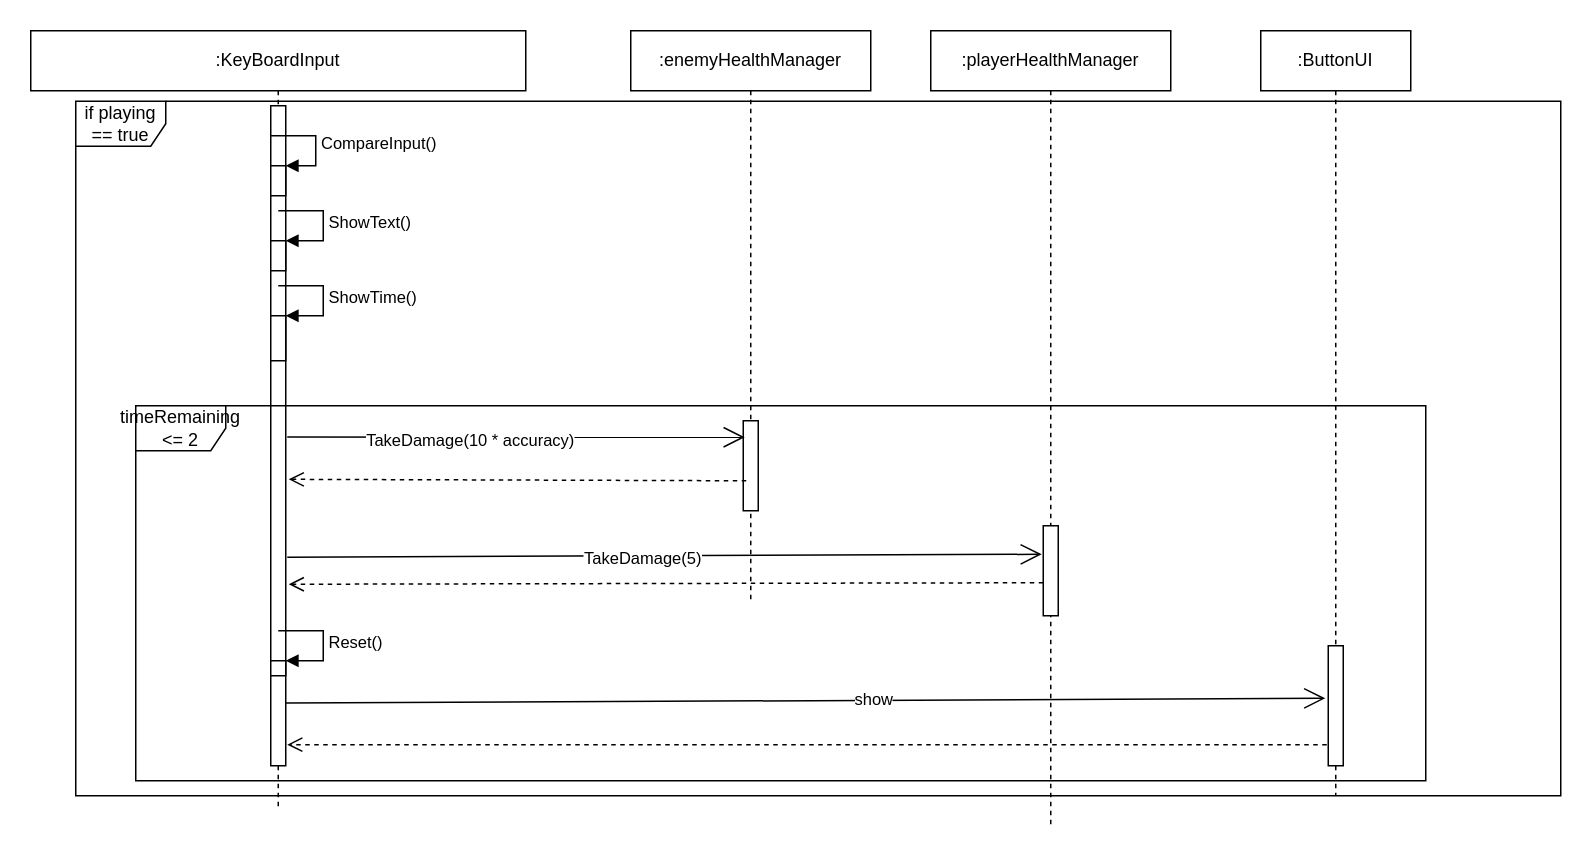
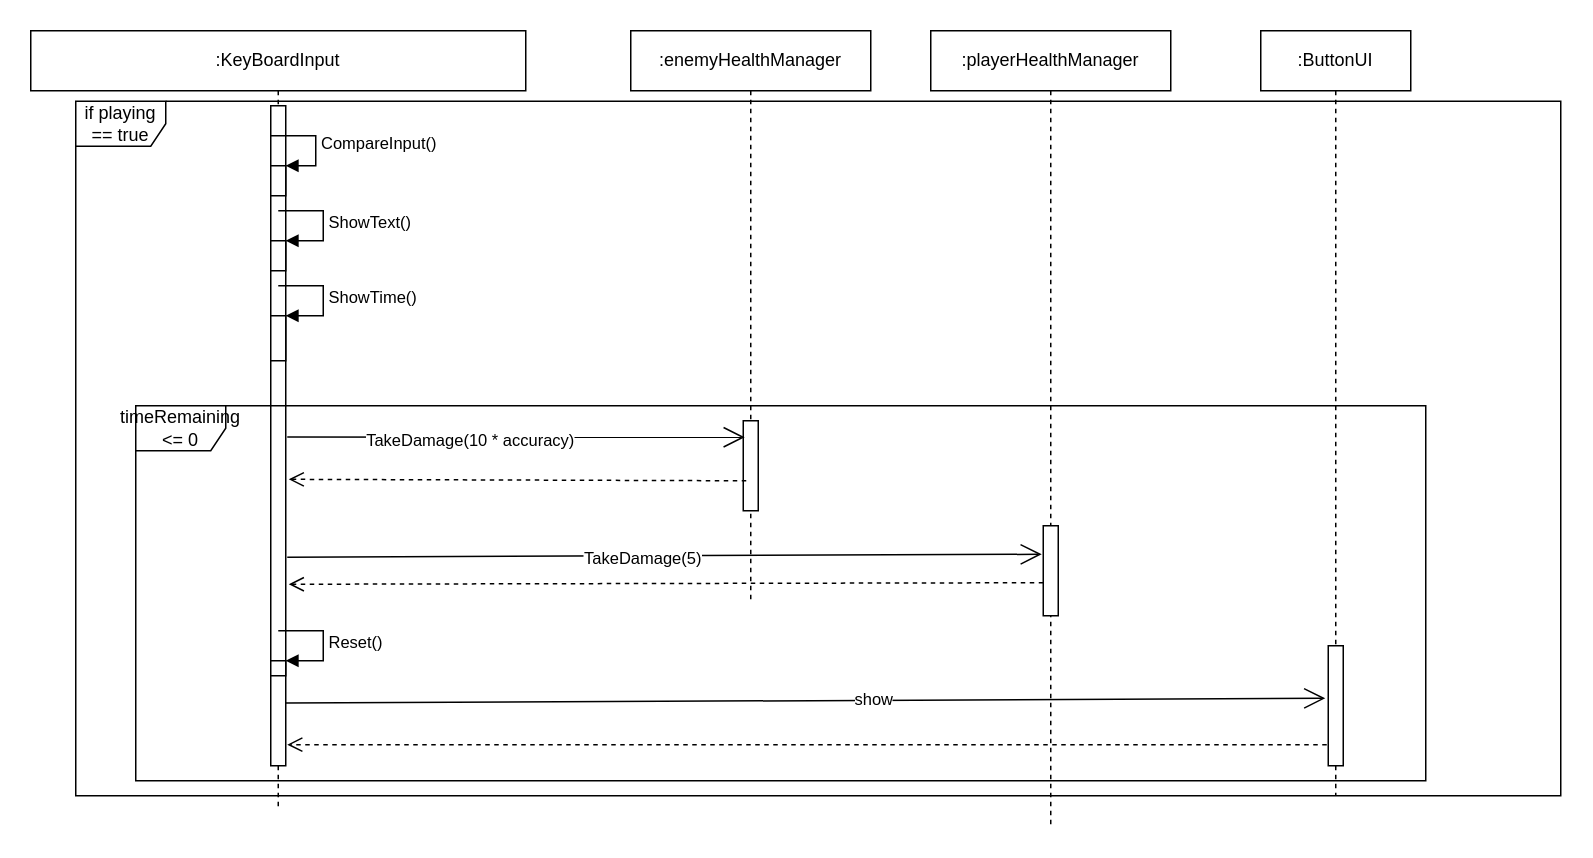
node "timeRemaining <= 2": label "timeRemaining <= 2" -> "timeRemaining <= 0"
